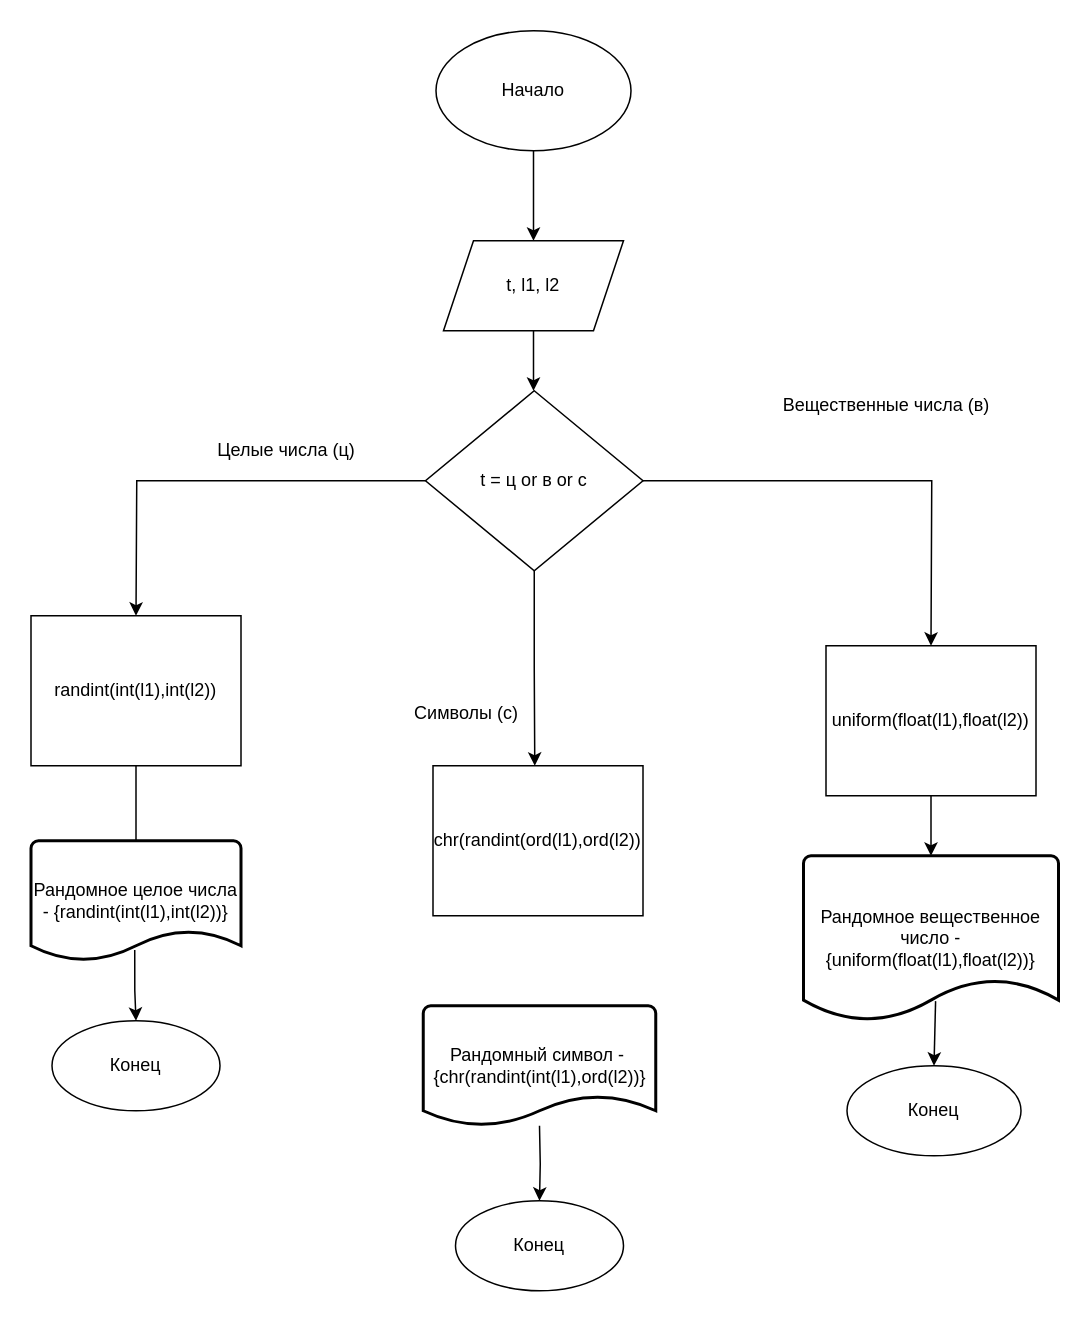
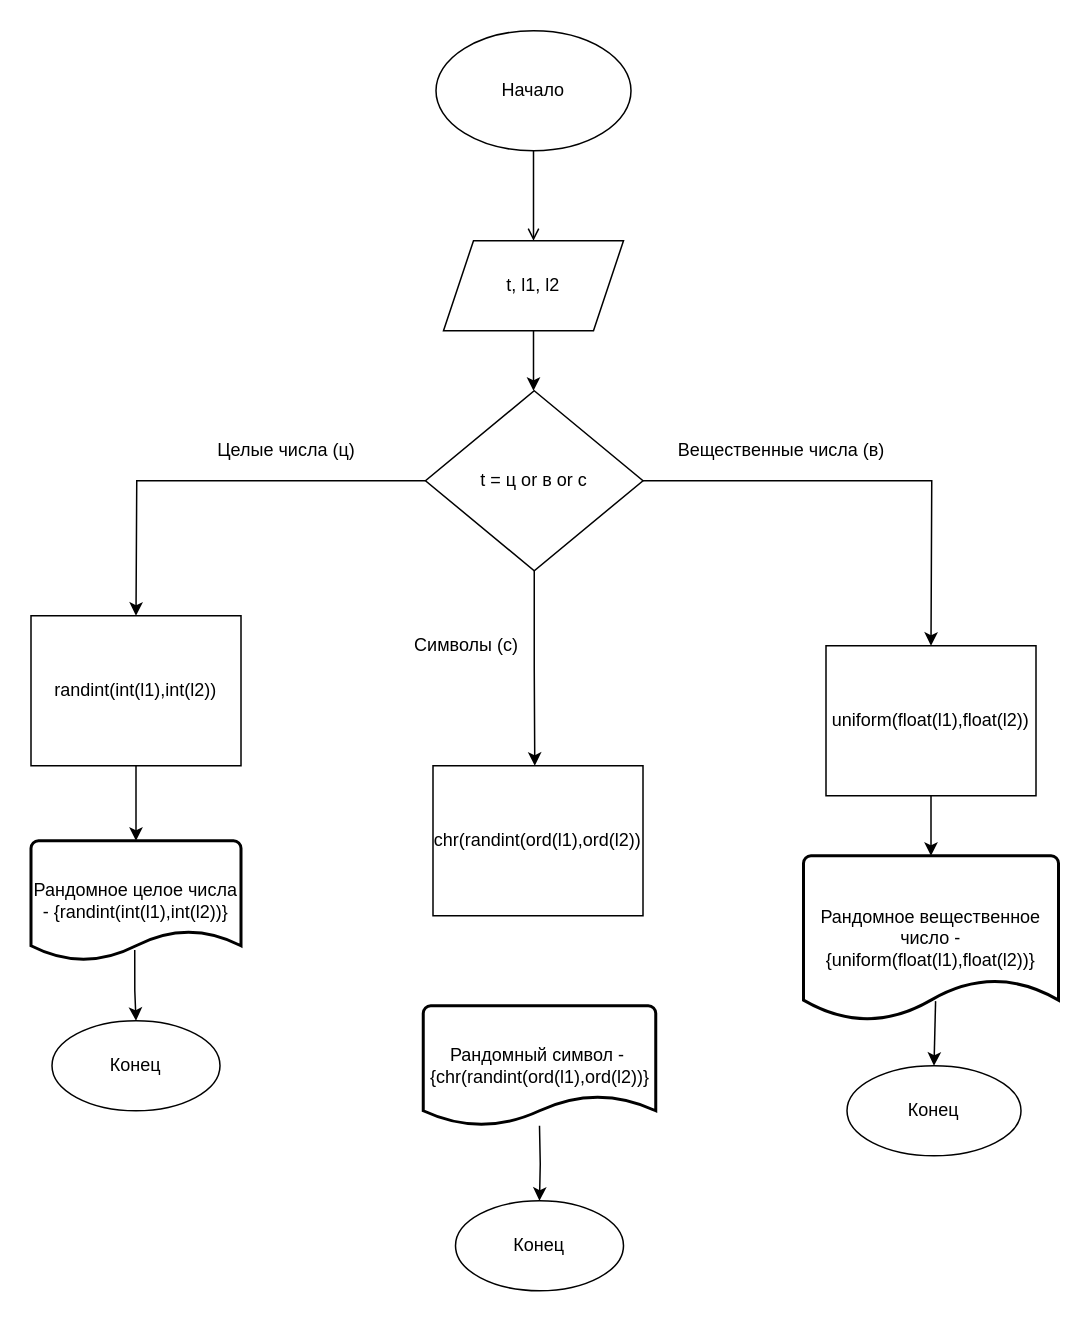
edge "Начало" -> "t, l1, l2": arrowhead classic -> open
node "Вещественные числа (в)": moved (886, 406) -> (781, 451)
node "Символы (с)": moved (466, 713) -> (466, 646)
edge "randint(int(l1),int(l2))" -- "Рандомное целое числа - {randint(int(l1),int(l2))}": arrowhead none -> classic
node "Рандомный символ - {chr(randint(int(l1),ord(l2))}": label "Рандомный символ - {chr(randint(int(l1),ord(l2))}" -> "Рандомный символ - {chr(randint(ord(l1),ord(l2))}"
